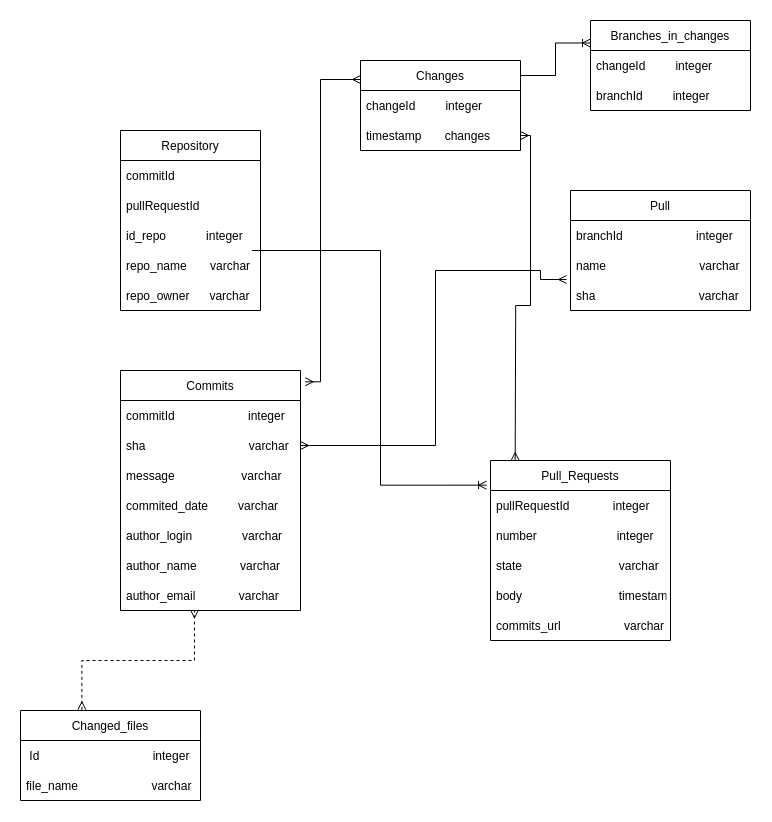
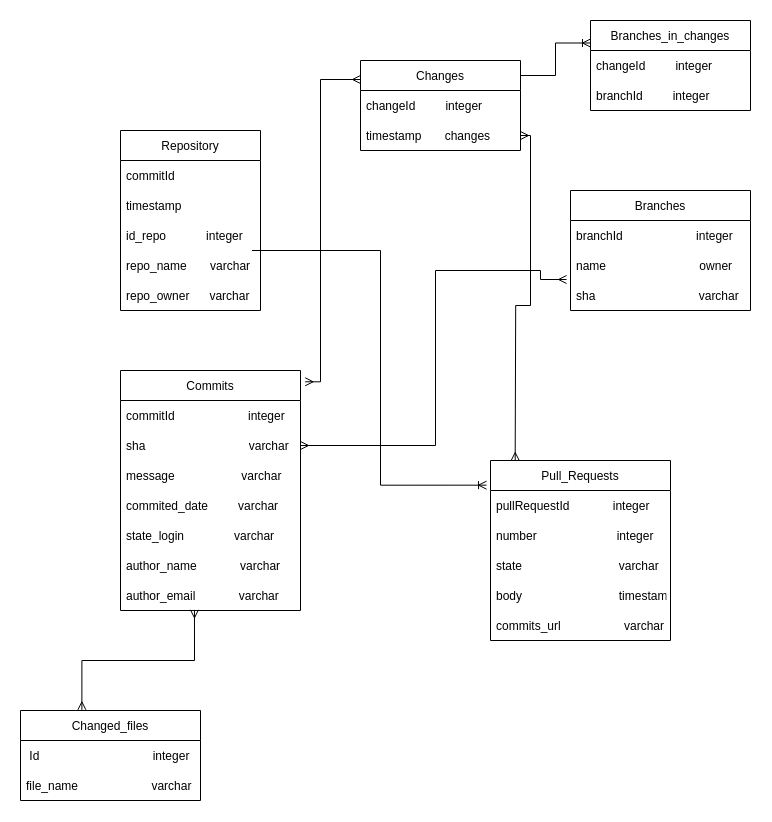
node "pullRequestId": label "pullRequestId" -> "timestamp"
node "Pull": label "Pull" -> "Branches"
node "name varchar": label "name varchar" -> "name owner"
node "author_login varchar": label "author_login varchar" -> "state_login varchar"
edge "author_email varchar" -- "Changed_files": style dashed -> solid
